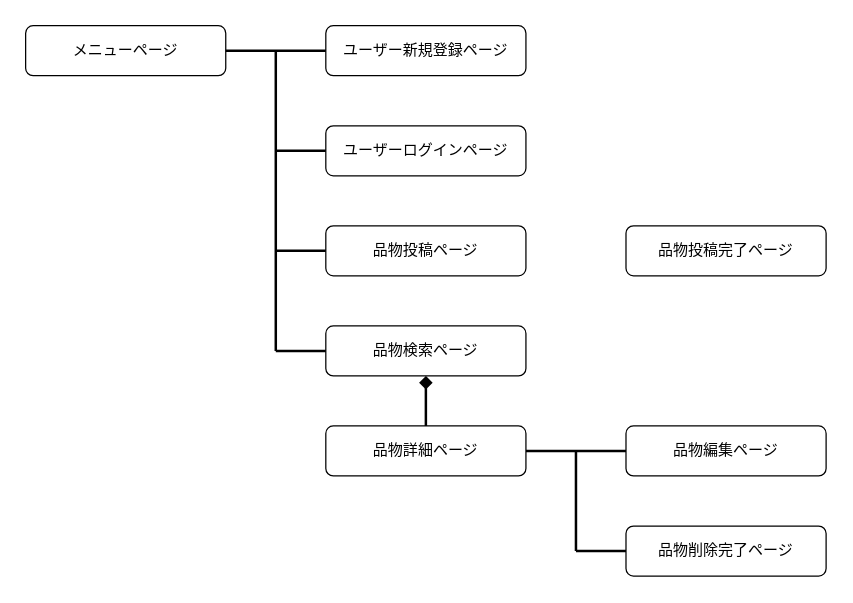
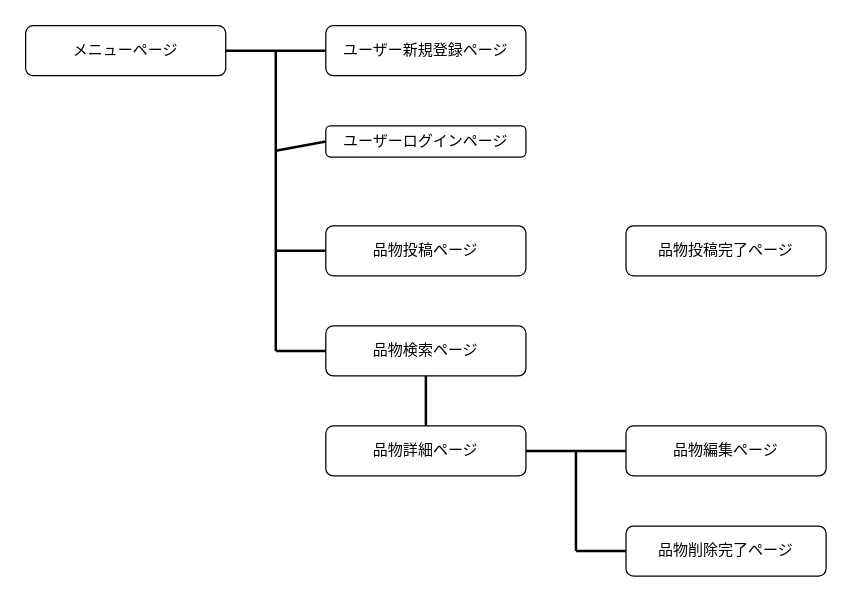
node "ユーザーログインページ": size 200x50 -> 200x31
edge "品物詳細ページ" -> "品物検索ページ": arrowhead diamond -> none
